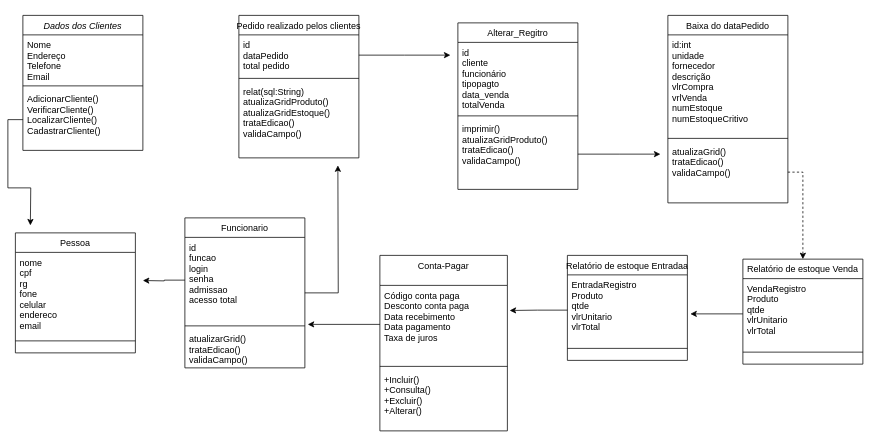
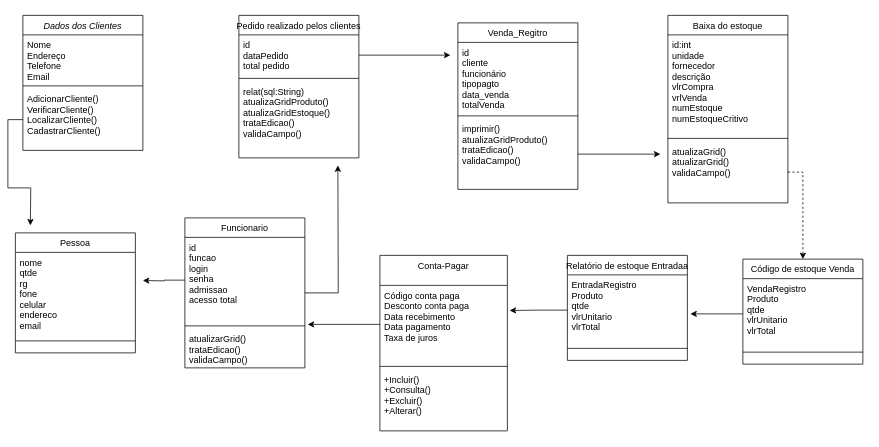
node "Baixa do dataPedido": label "Baixa do dataPedido" -> "Baixa do estoque"
node "Alterar_Regitro": label "Alterar_Regitro" -> "Venda_Regitro"
node "atualizaGrid() trataEdicao() validaCampo()": label "atualizaGrid() trataEdicao() validaCampo()" -> "atualizaGrid() atualizarGrid() validaCampo()"
node "nome cpf rg fone celular endereco email": label "nome cpf rg fone celular endereco email" -> "nome qtde rg fone celular endereco email"
node "Relatório de estoque Venda": label "Relatório de estoque Venda" -> "Código de estoque Venda"
